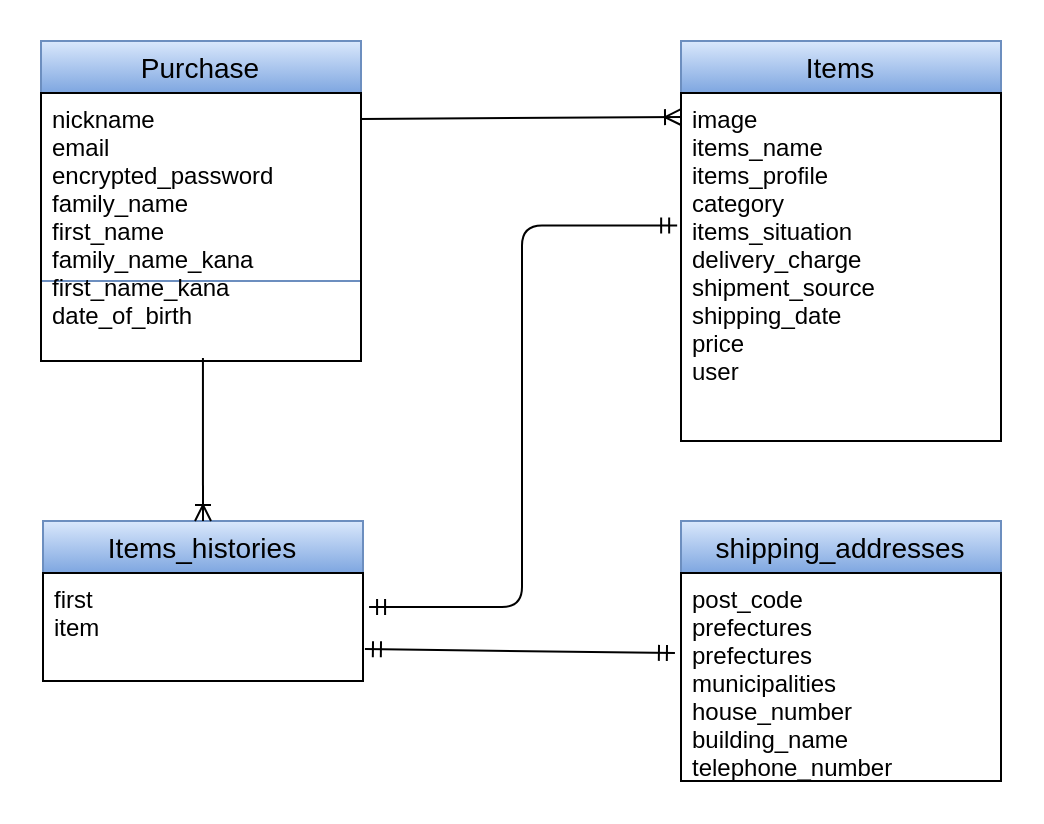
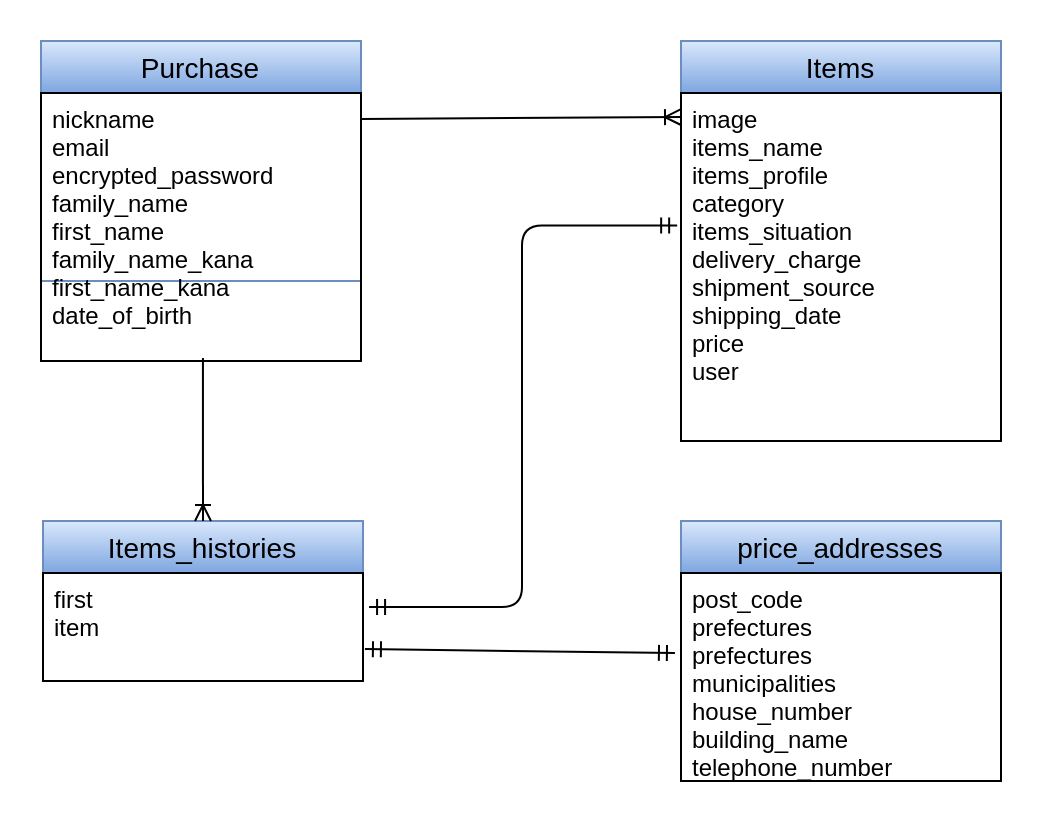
node "shipping_addresses": label "shipping_addresses" -> "price_addresses"
